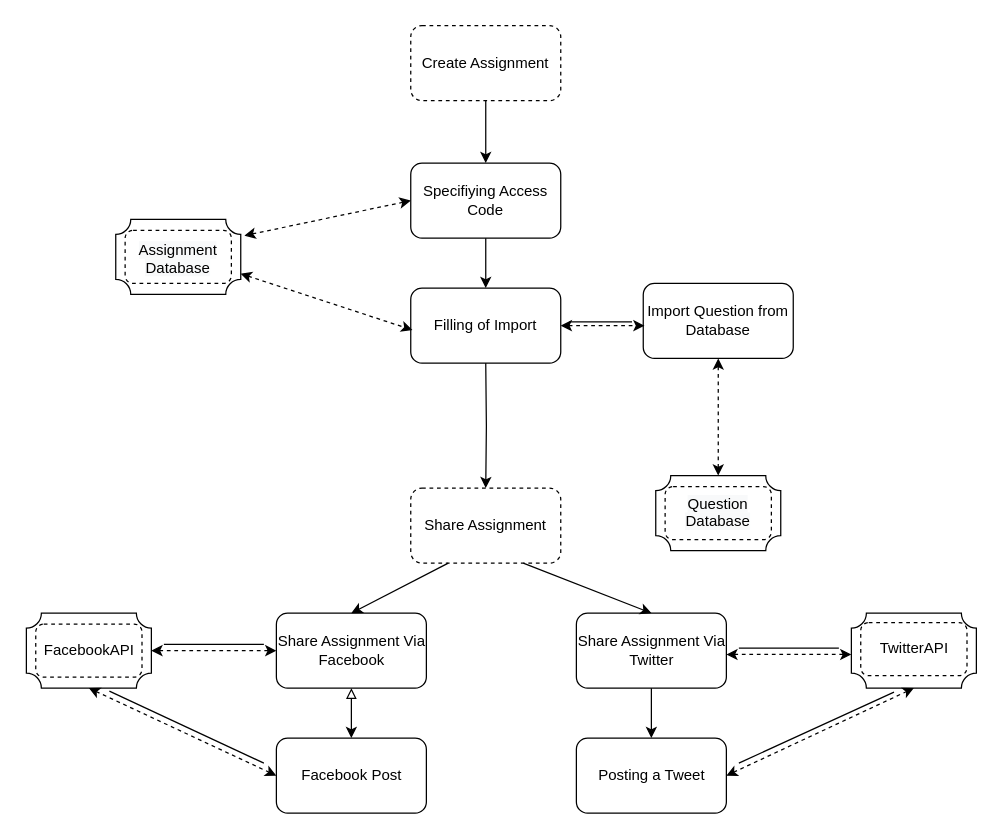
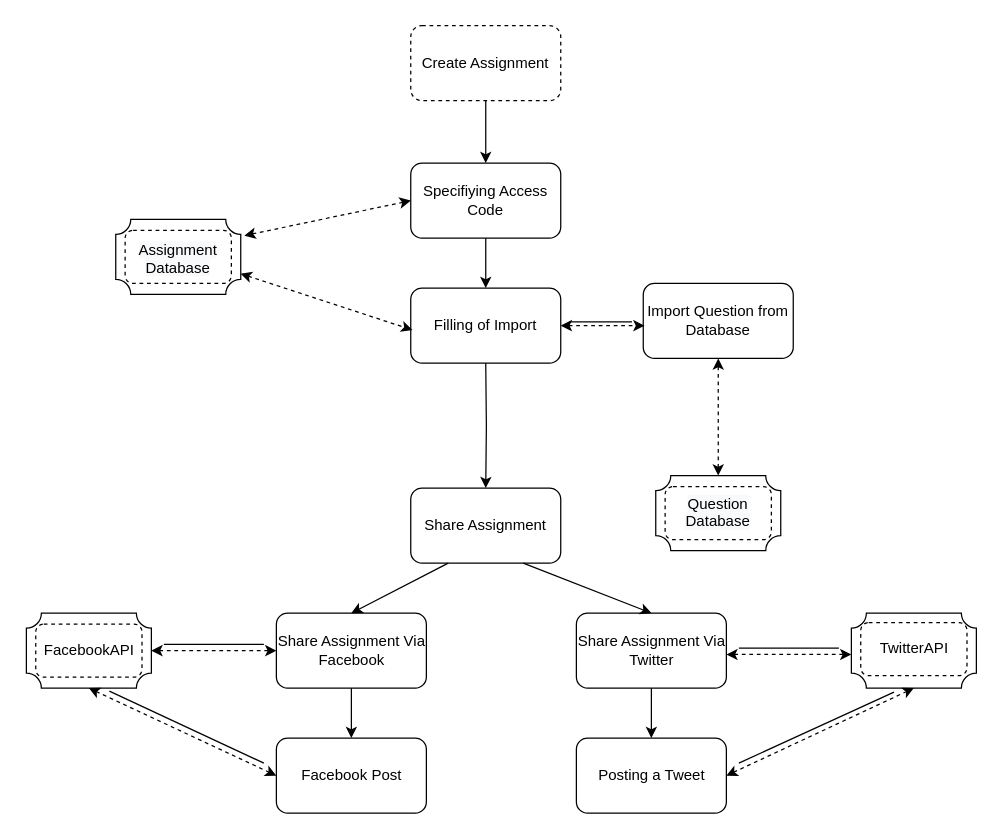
node "Share Assignment": style dashed -> solid
edge "Share Assignment Via Facebook" -- "Facebook Post": arrowhead block -> none
